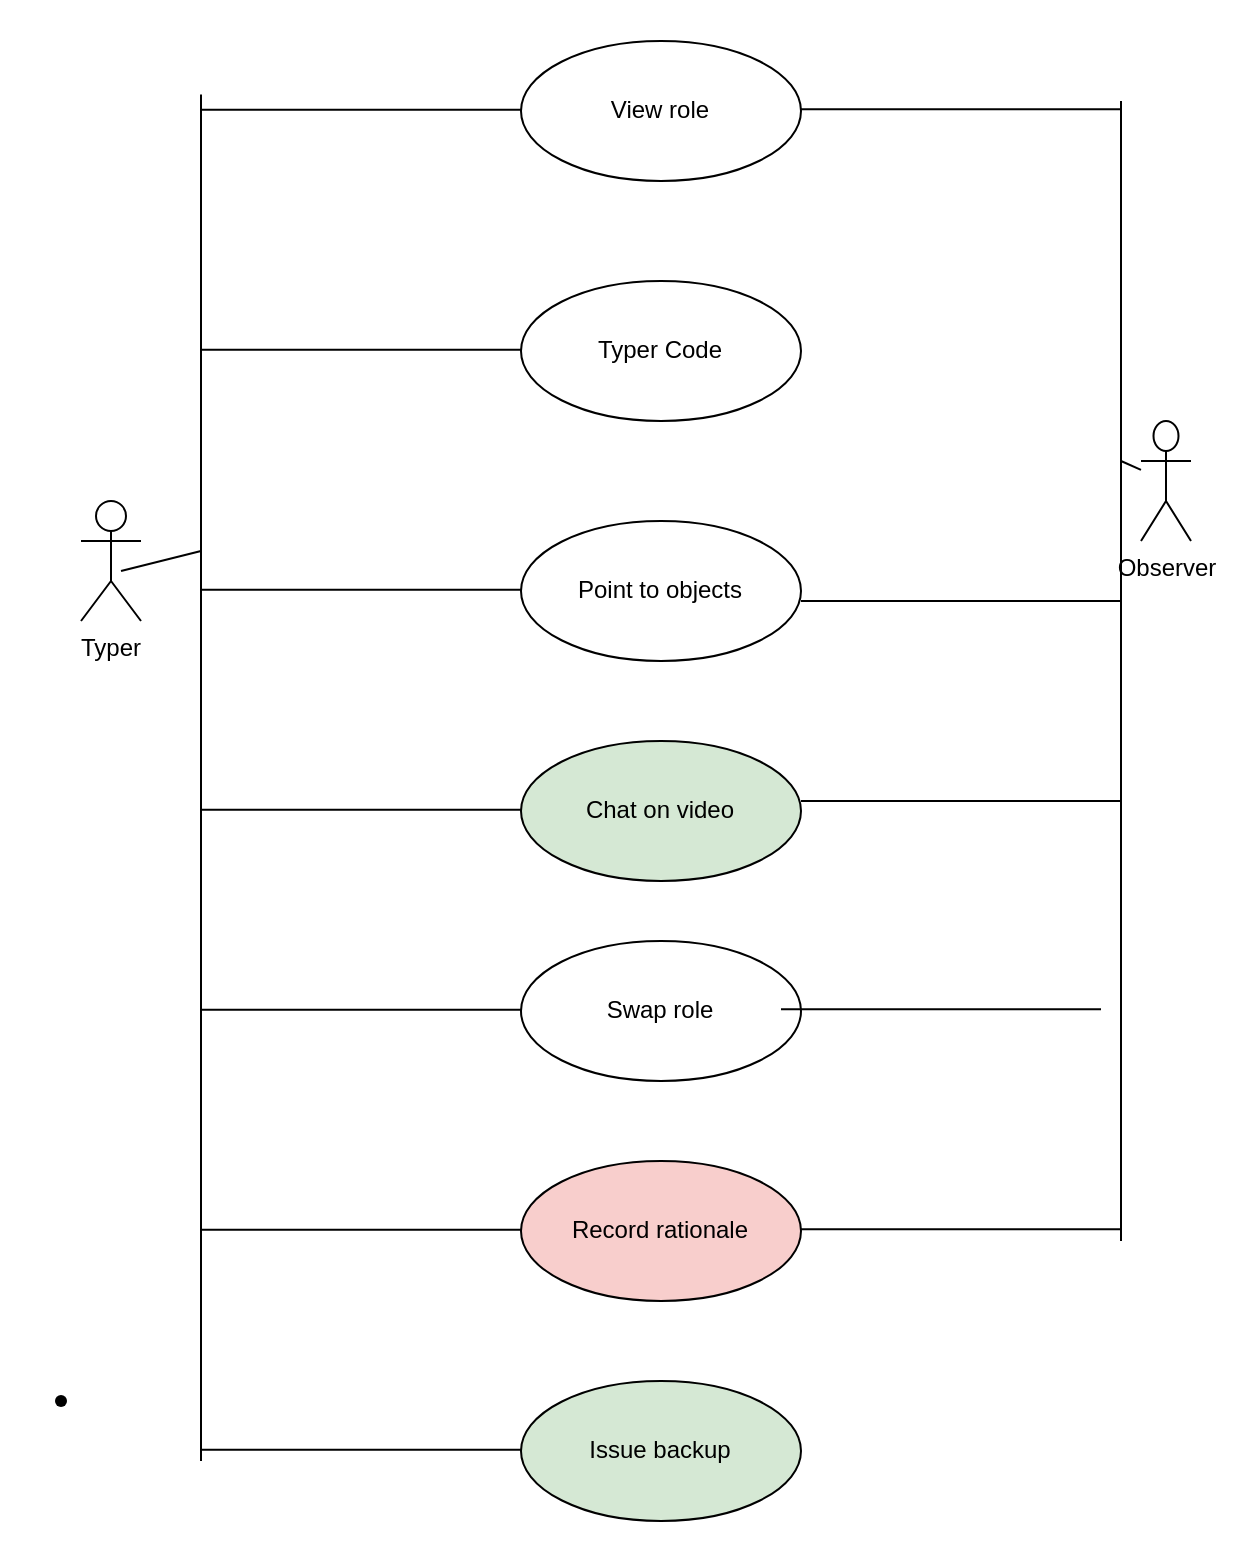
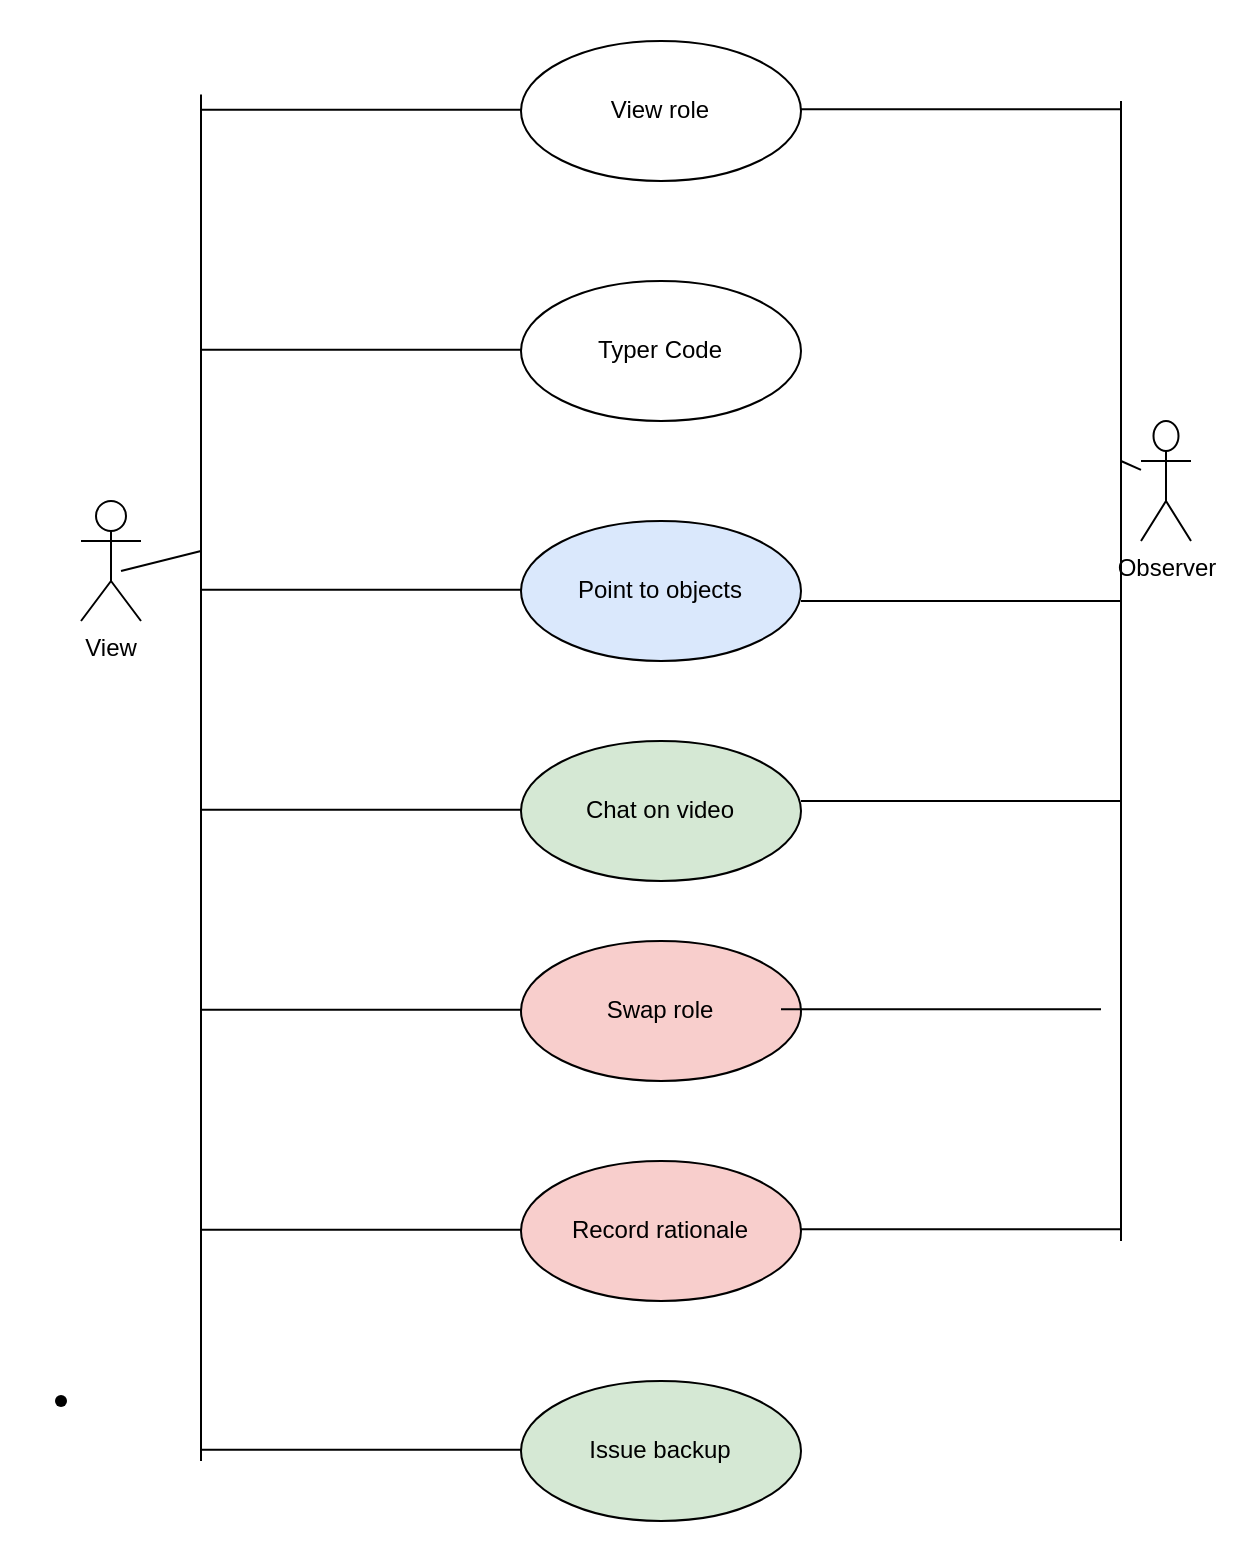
node "Point to objects": fillcolor #ffffff -> #dae8fc
node "Typer": label "Typer" -> "View"
node "Swap role": fillcolor #ffffff -> #f8cecc
